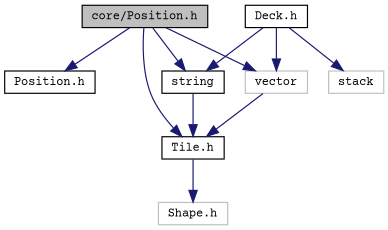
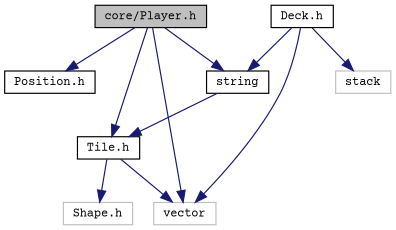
node "core/Position.h": label "core/Position.h" -> "core/Player.h"
edge "vector" -> "Tile.h": reversed
